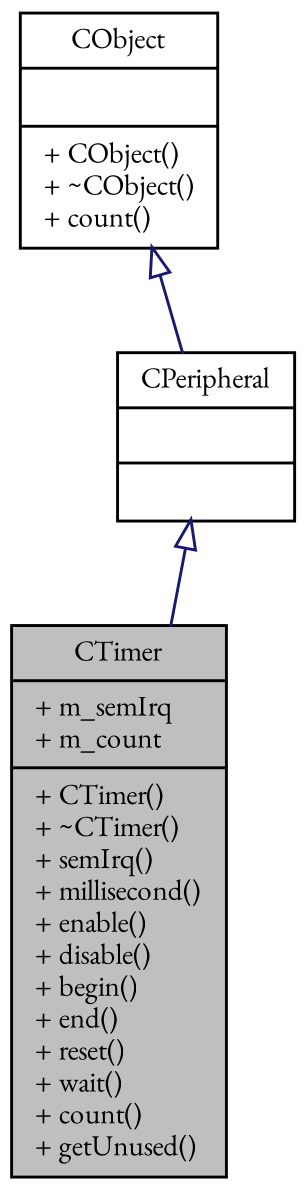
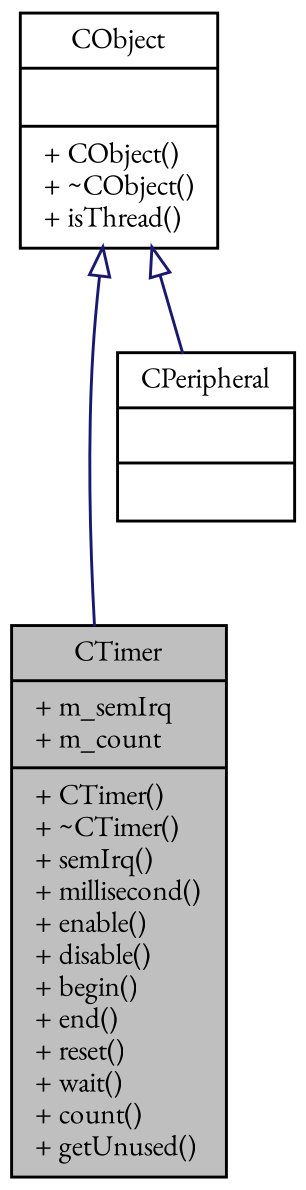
node "CObject": text "+ count()" -> "+ isThread()"
edge "CTimer" -> "CPeripheral": now "CTimer" -> "CObject"
